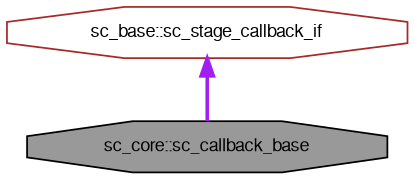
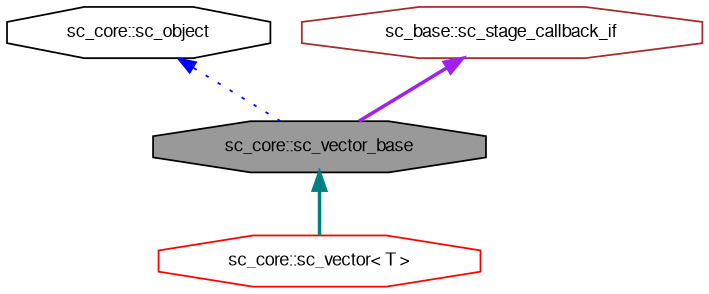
node "sc_core::sc_object": added
node "sc_core::sc_callback_base": label "sc_core::sc_callback_base" -> "sc_core::sc_vector_base"
node "sc_core::sc_vector< T >": added
